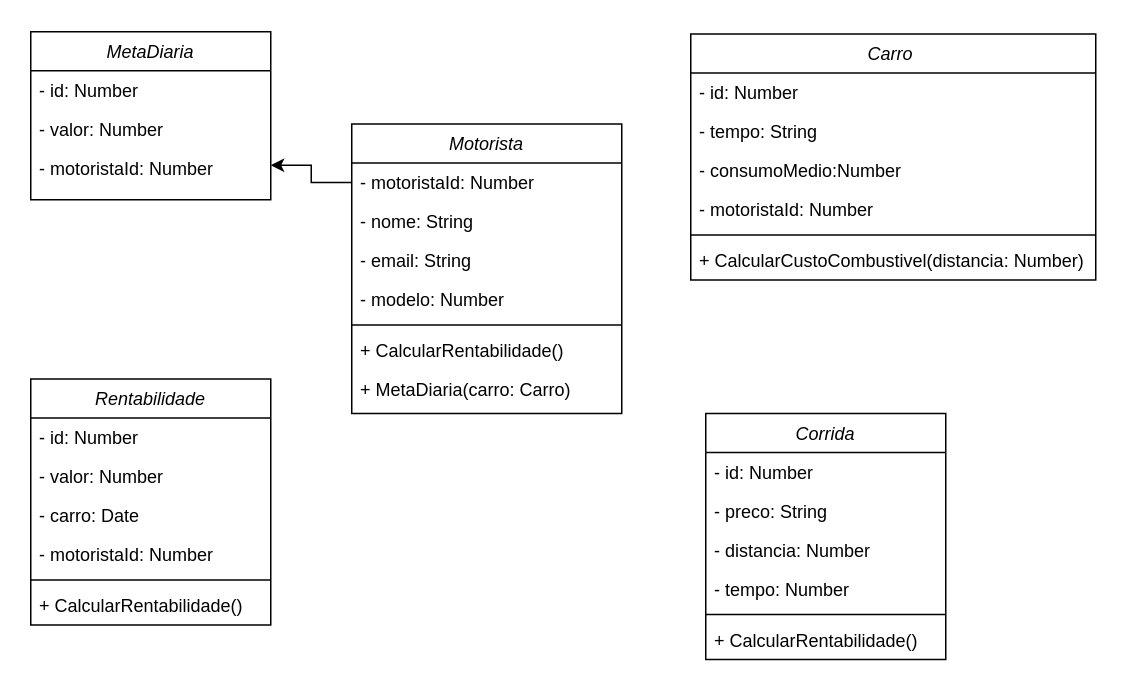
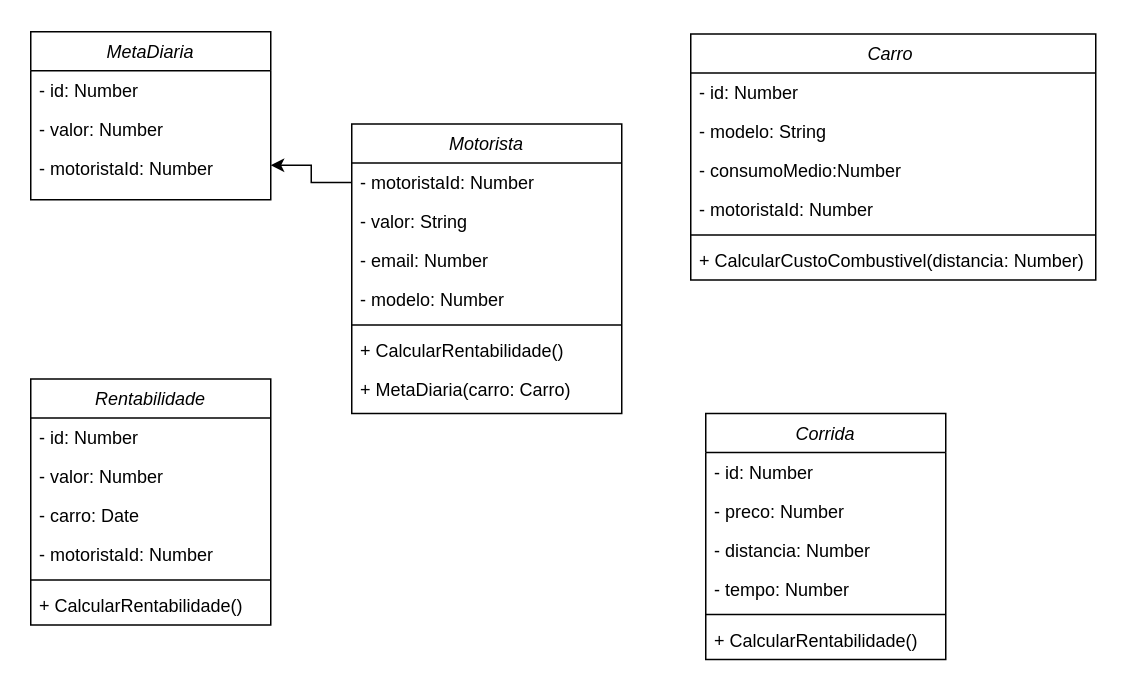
node "- tempo: String": label "- tempo: String" -> "- modelo: String"
node "- nome: String": label "- nome: String" -> "- valor: String"
node "- email: String": label "- email: String" -> "- email: Number"
node "- preco: String": label "- preco: String" -> "- preco: Number"
